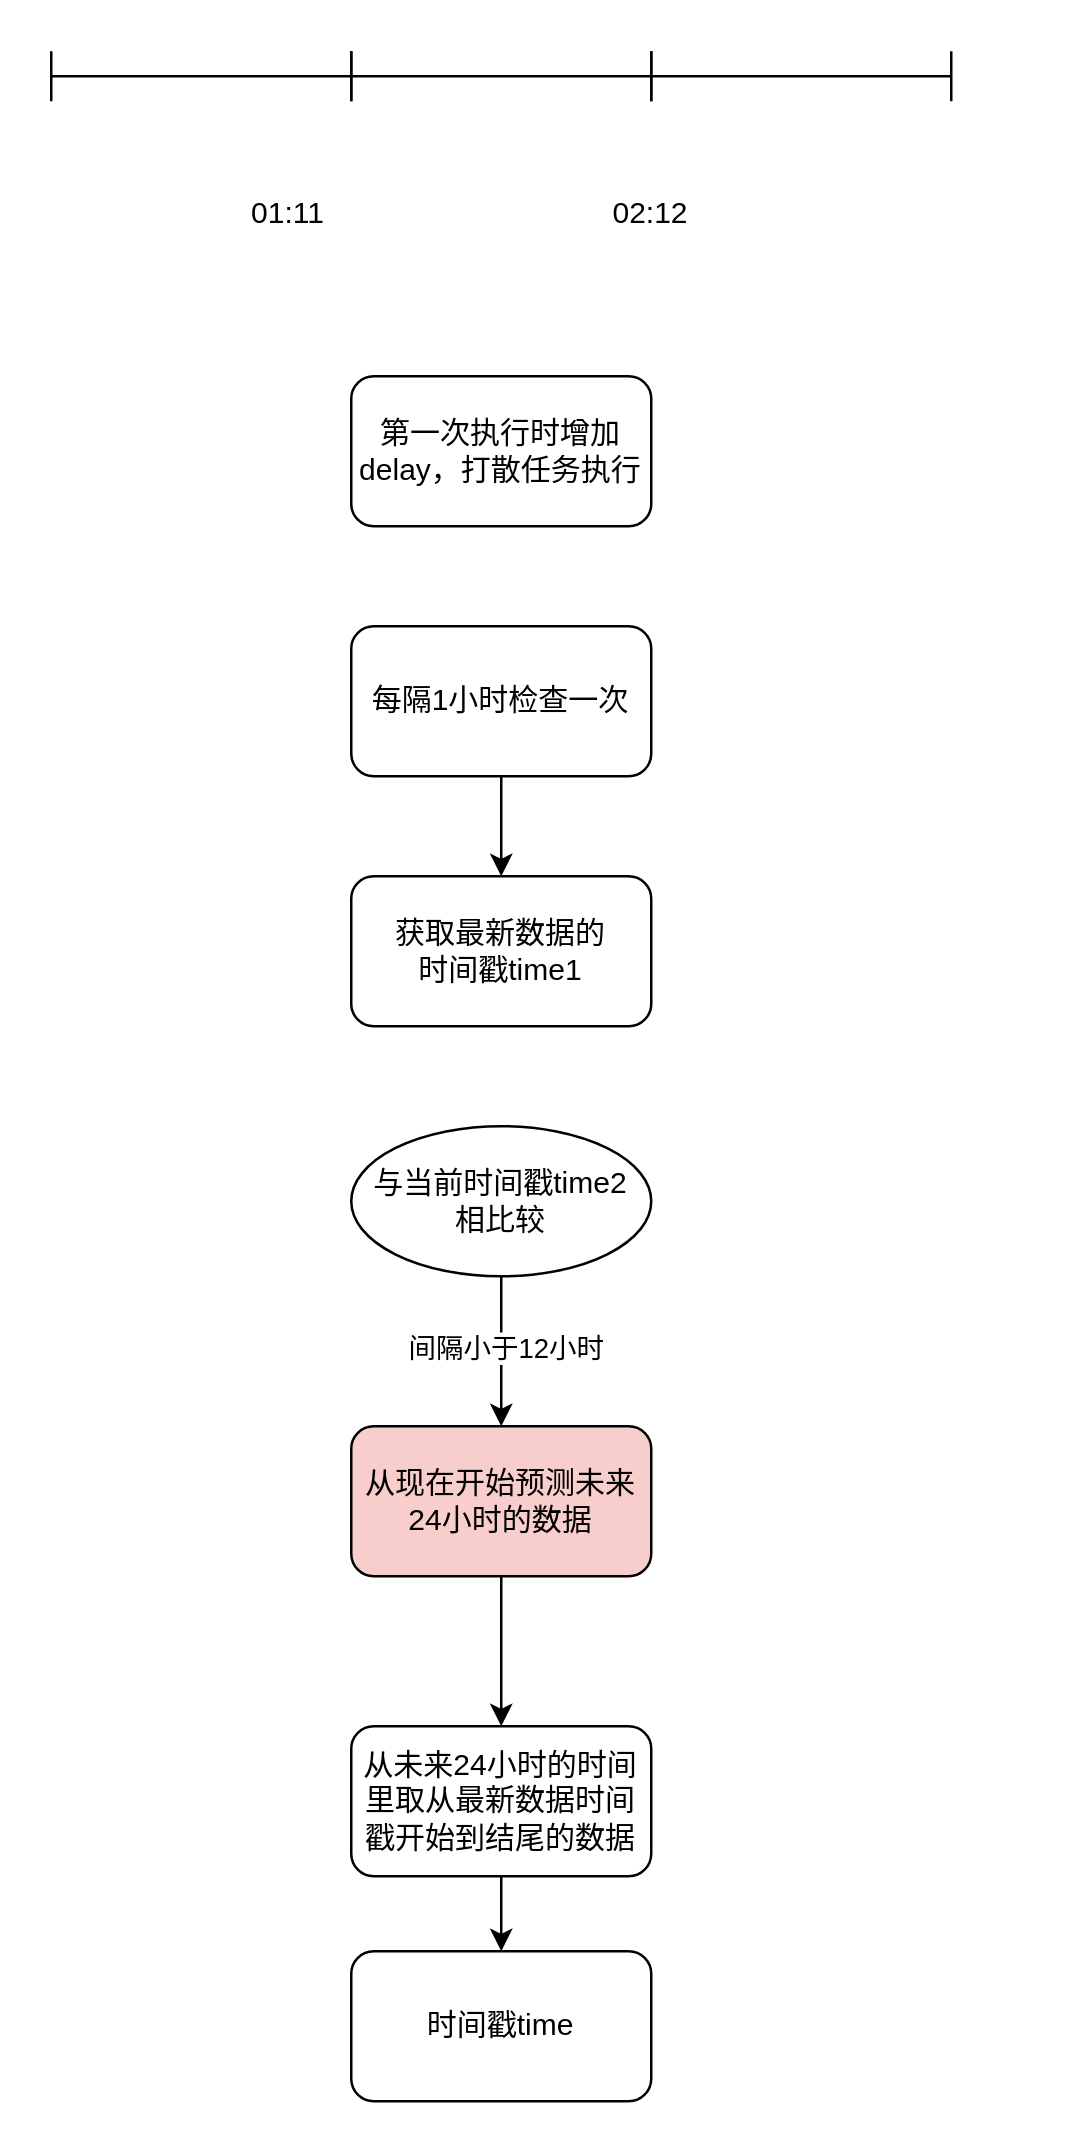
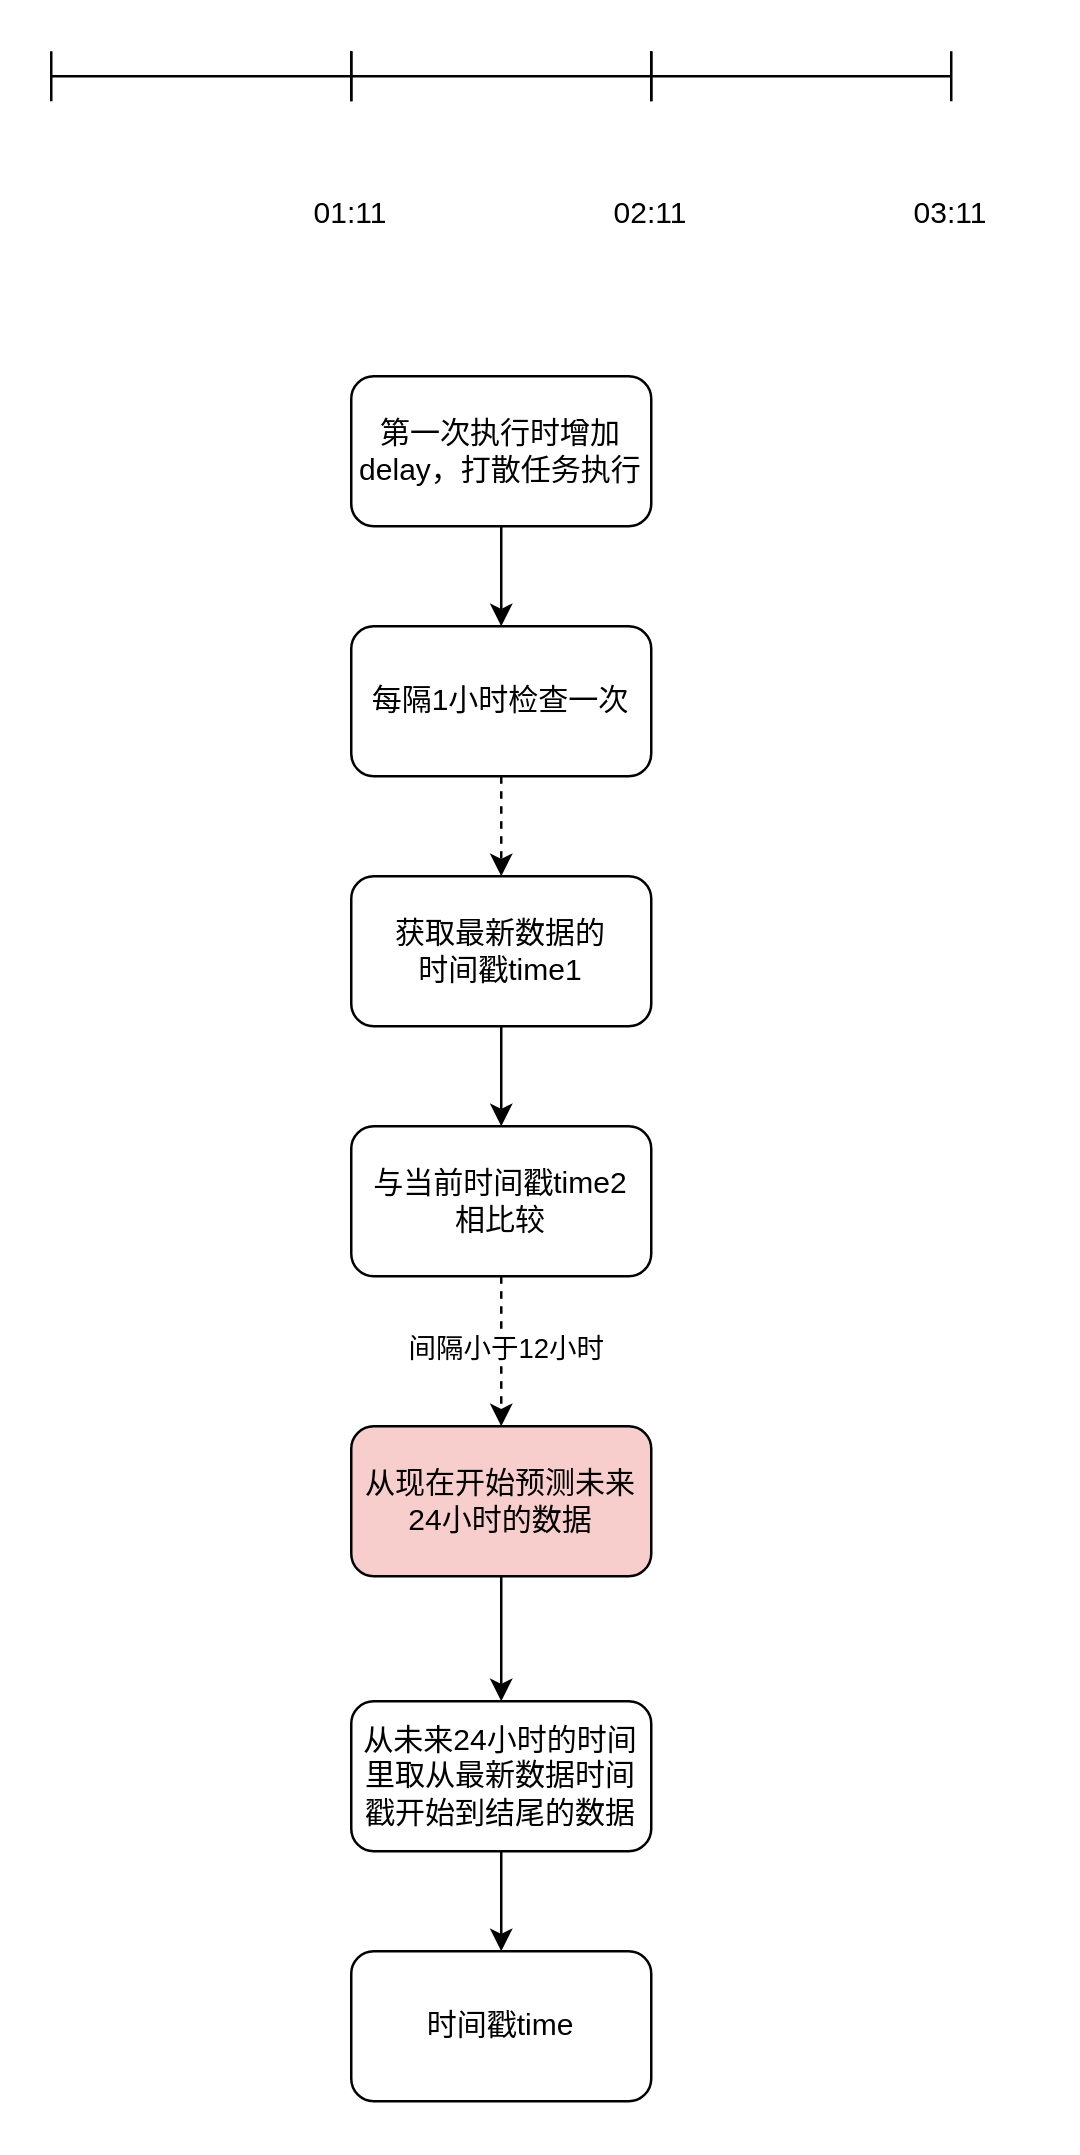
node "01:11": moved (289, 214) -> (351, 214)
node "02:12": label "02:12" -> "02:11"
node "03:11": added
edge "第一次执行时增加delay，打散任务执行" -> "每隔1小时检查一次": added
edge "每隔1小时检查一次" -> "获取最新数据的 时间戳time1": style solid -> dashed
edge "获取最新数据的 时间戳time1" -> "与当前时间戳time2 相比较": added
node "与当前时间戳time2 相比较": shape ellipse -> rounded rectangle
edge "与当前时间戳time2 相比较" -> "从现在开始预测未来24小时的数据": style solid -> dashed
node "从未来24小时的时间里取从最新数据时间戳开始到结尾的数据": moved (501, 1801) -> (501, 1776)
